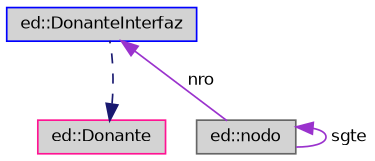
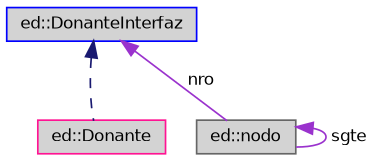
edge "ed::DonanteInterfaz" -> "ed::Donante": reversed
